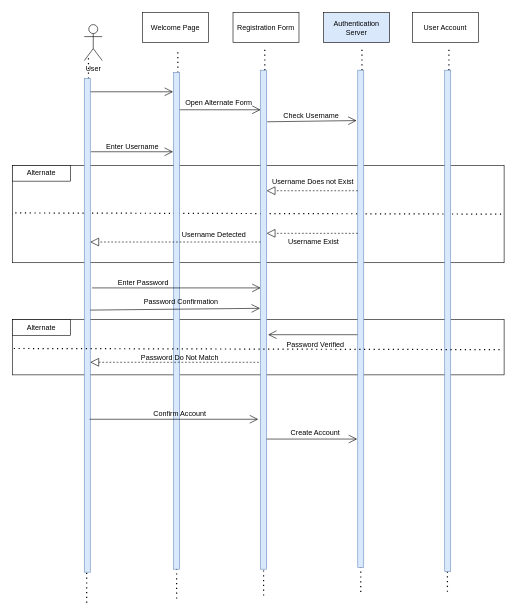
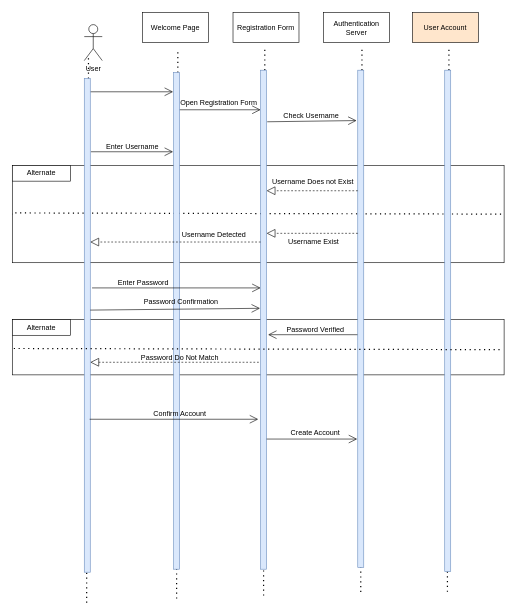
node "Authentication Server": fillcolor #dae8fc -> #ffffff
node "User Account": fillcolor #ffffff -> #ffe6cc
node "Open Alternate Form": label "Open Alternate Form" -> "Open Registration Form"
node "Password Verified": moved (315, 345) -> (315, 330)
